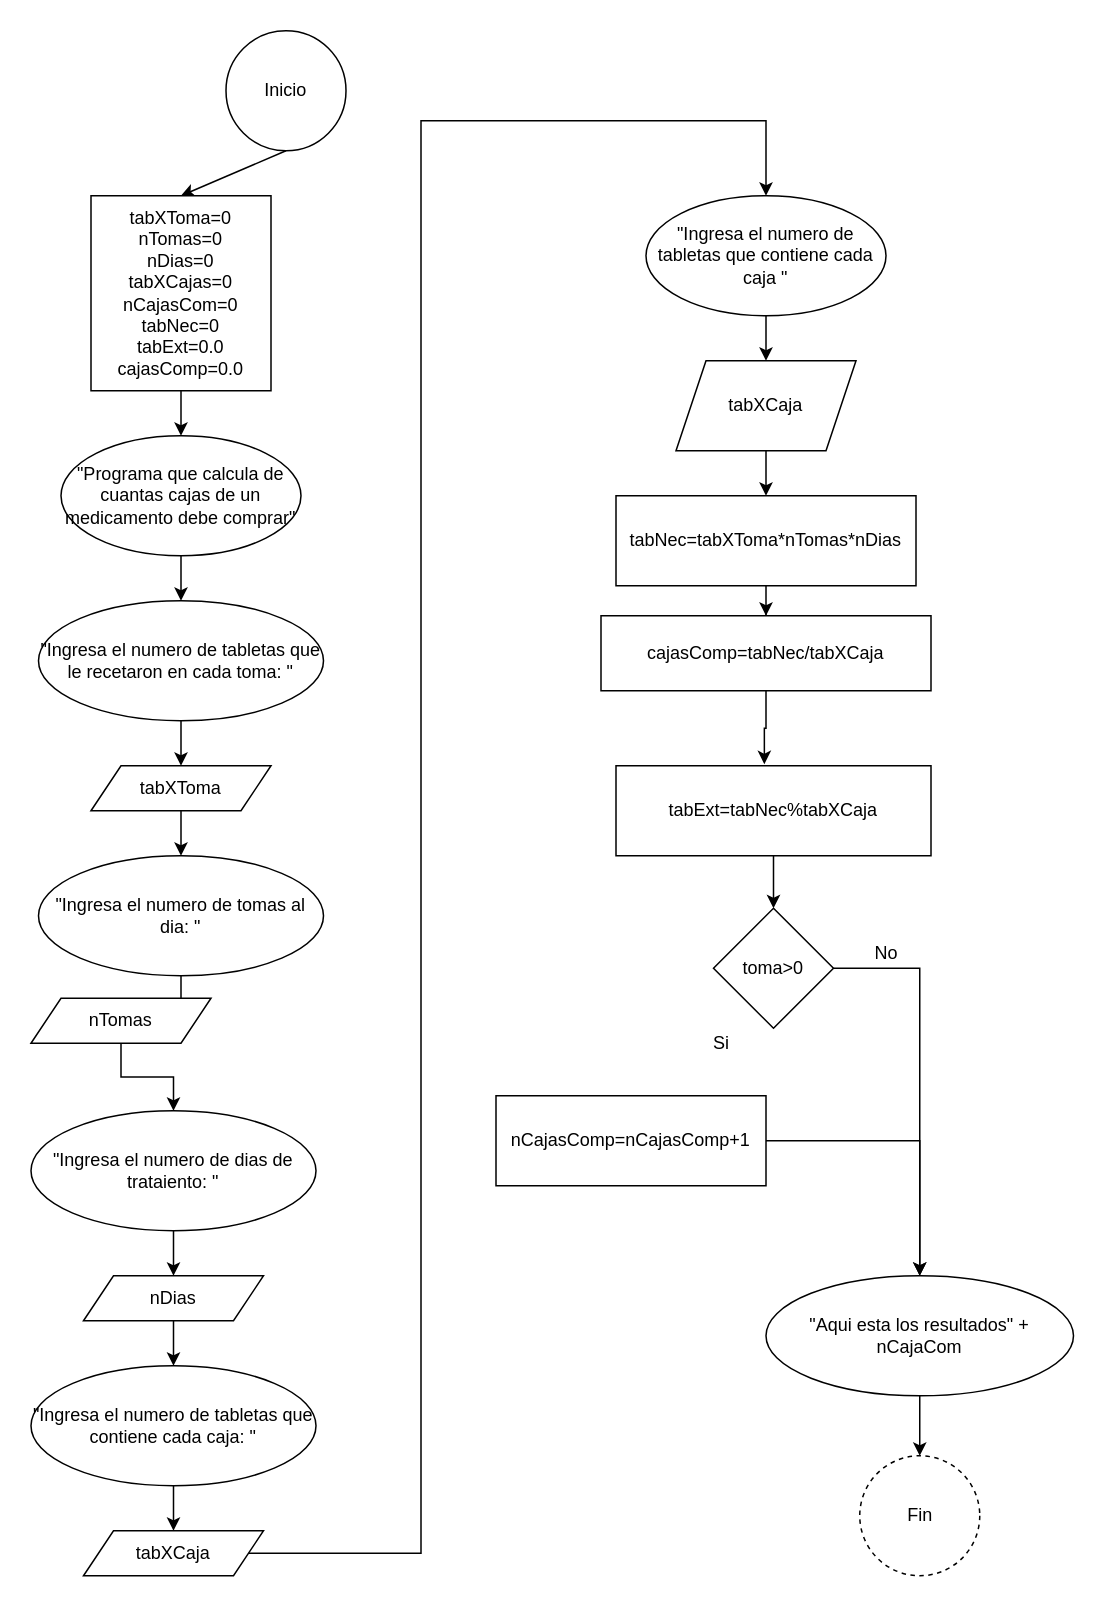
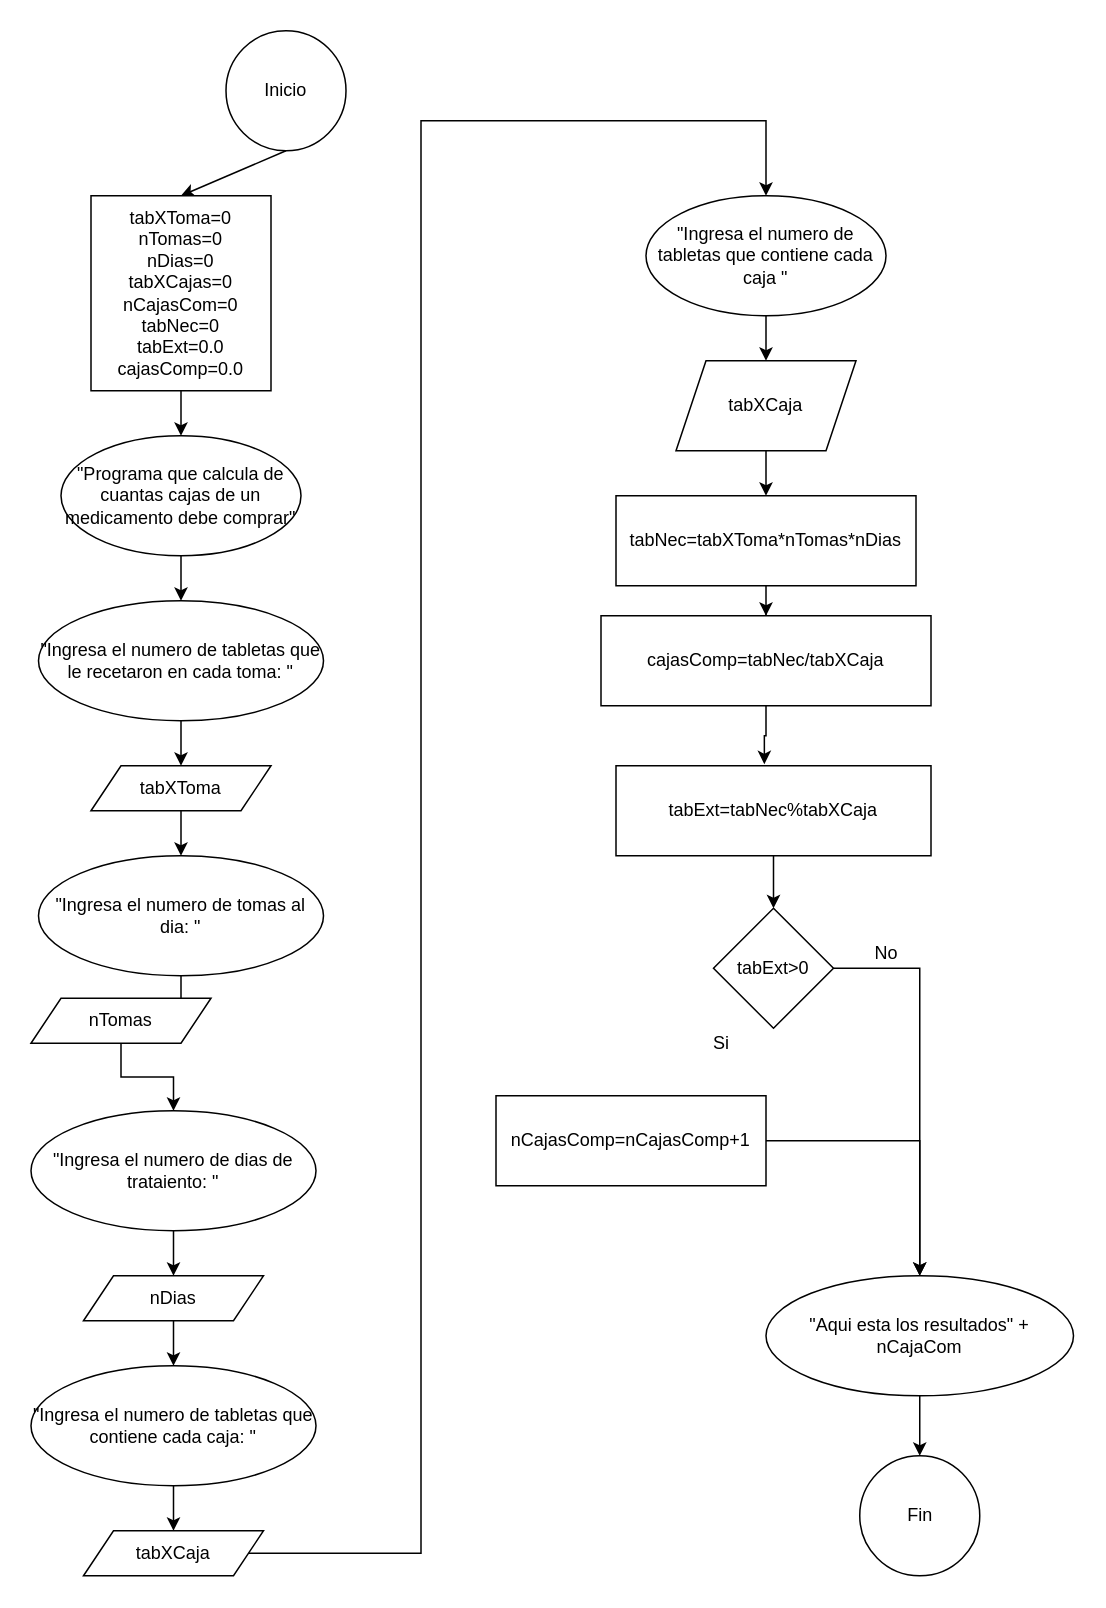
node "cajasComp=tabNec/tabXCaja": size 330x75 -> 330x90
node "toma>0": label "toma>0" -> "tabExt>0"
node "Fin": style dashed -> solid
